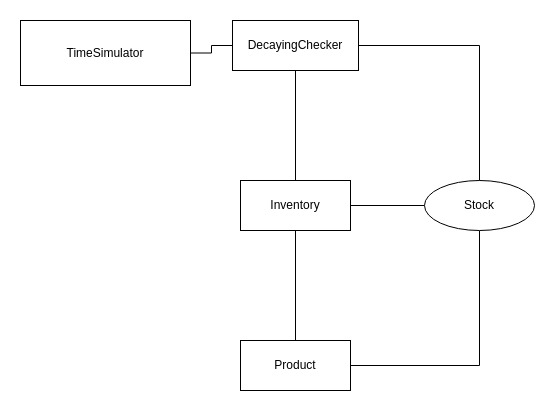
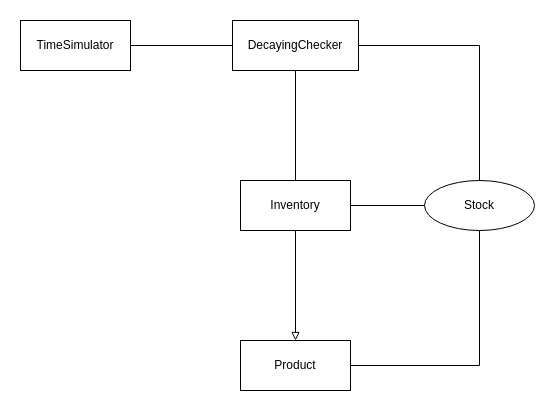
node "TimeSimulator": size 170x65 -> 110x50
edge "Inventory" -- "Product": arrowhead none -> block
